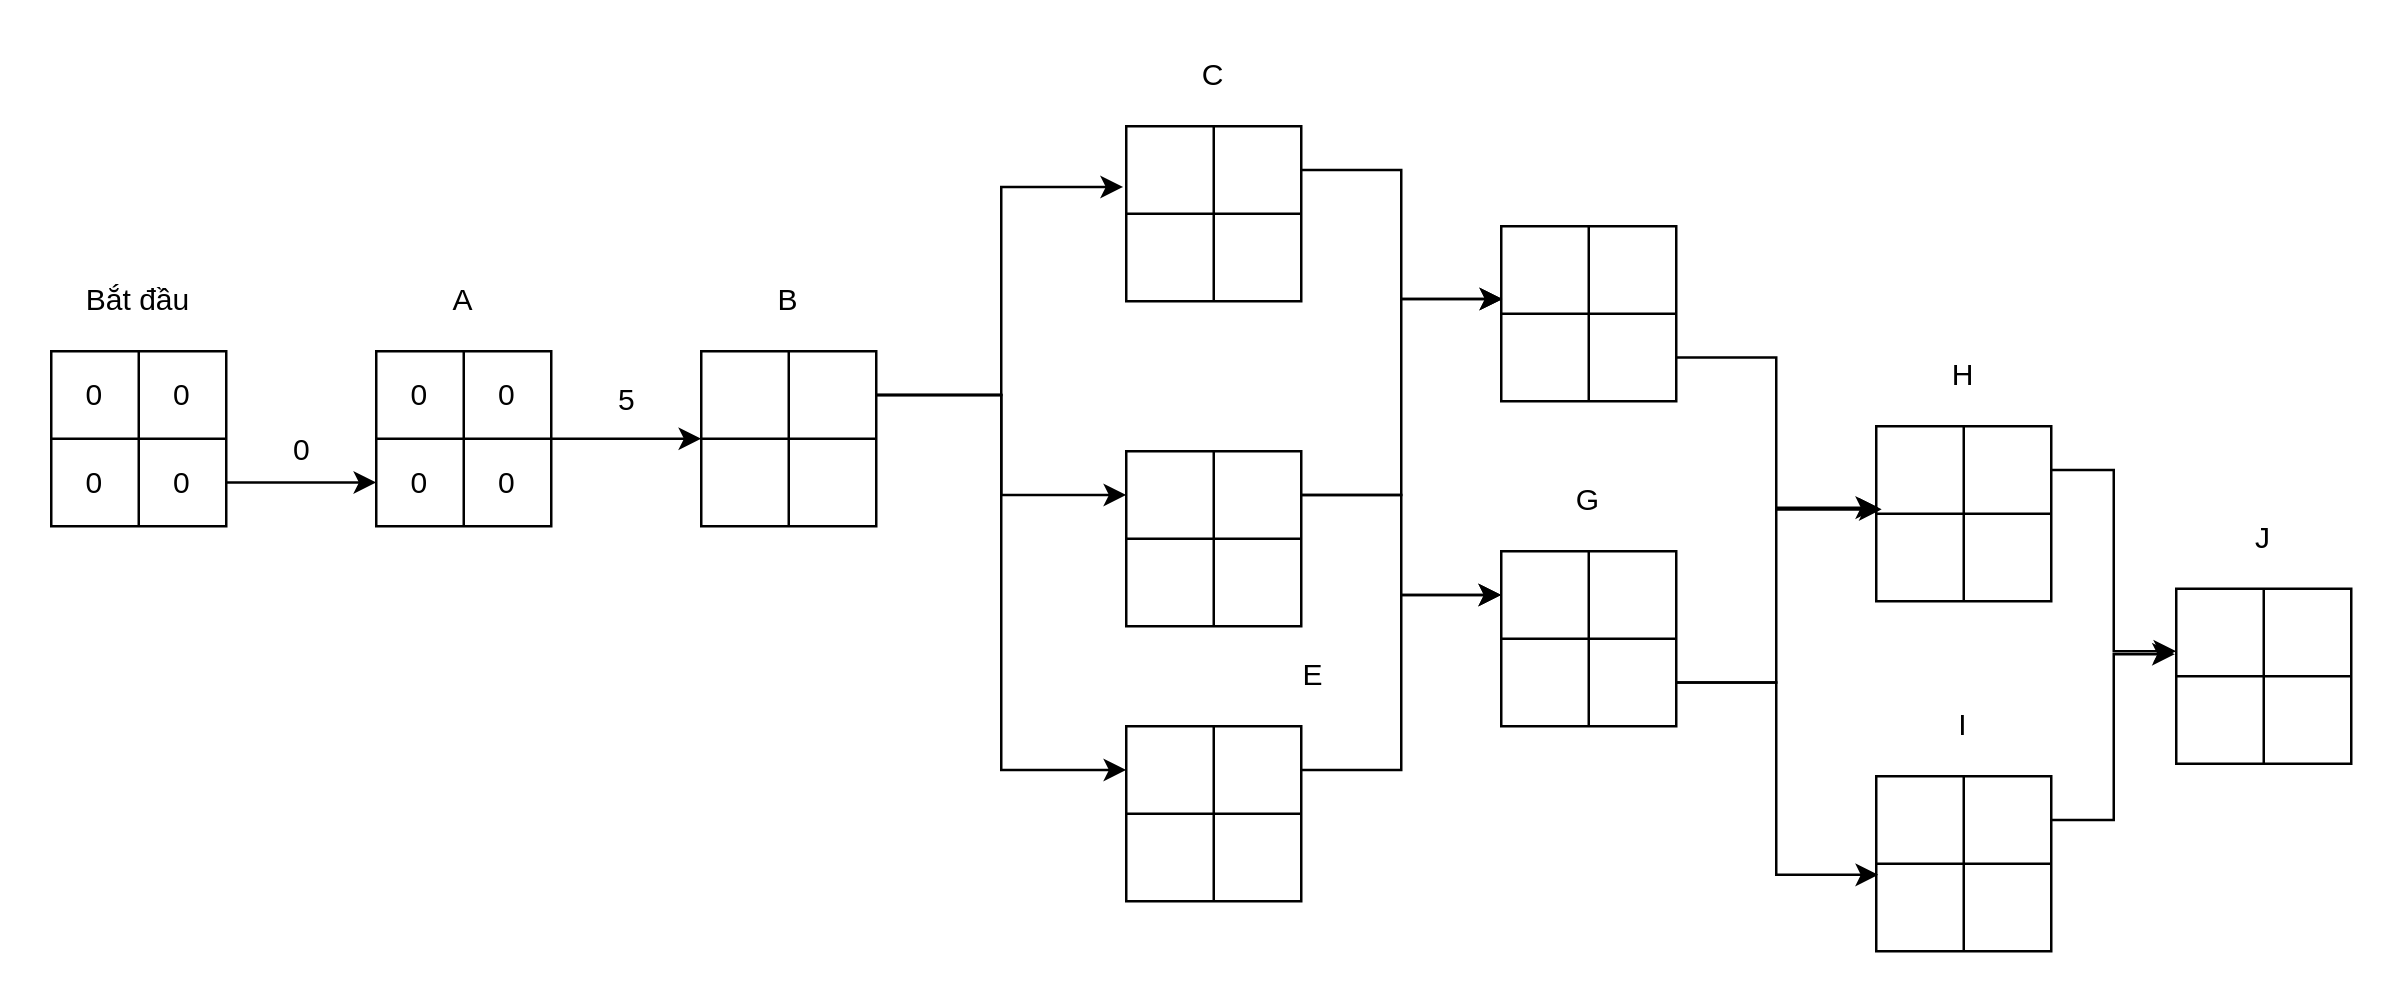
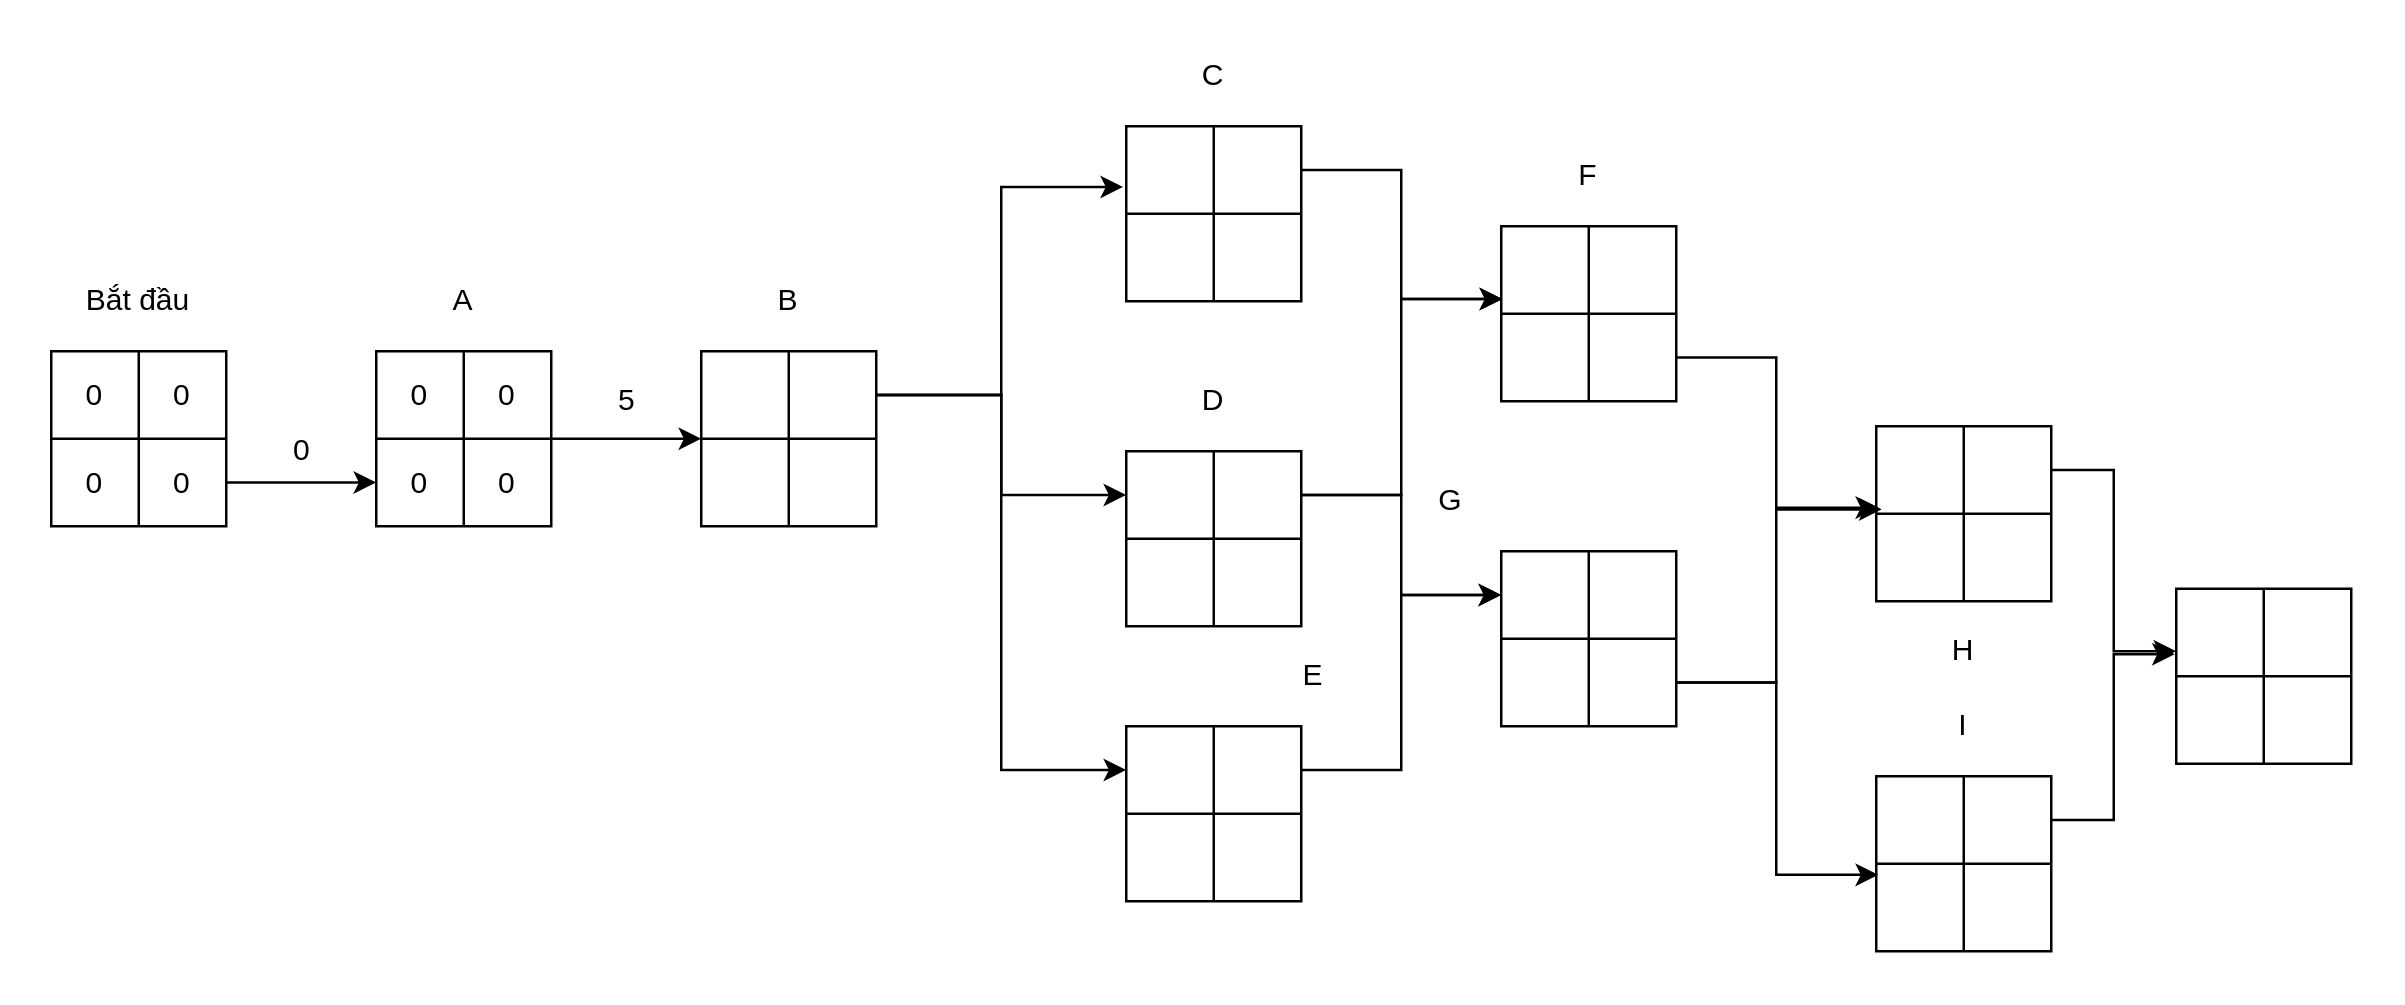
node "F": added
node "H": moved (1964, 376) -> (1964, 651)
node "D": added
node "G": moved (1589, 501) -> (1451, 501)
node "J": removed
